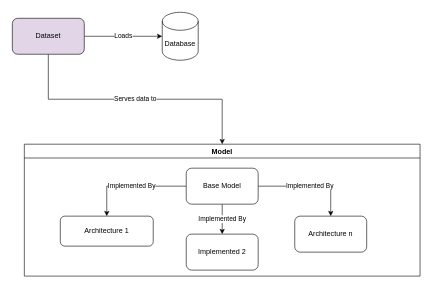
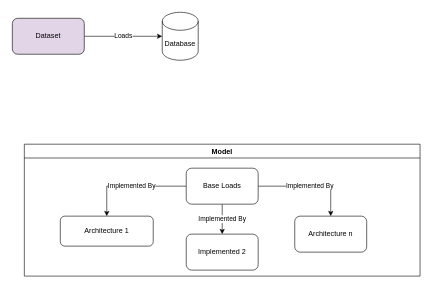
edge "Dataset" -> "Model": removed, label "Serves data to"
node "Base Model": label "Base Model" -> "Base Loads"
